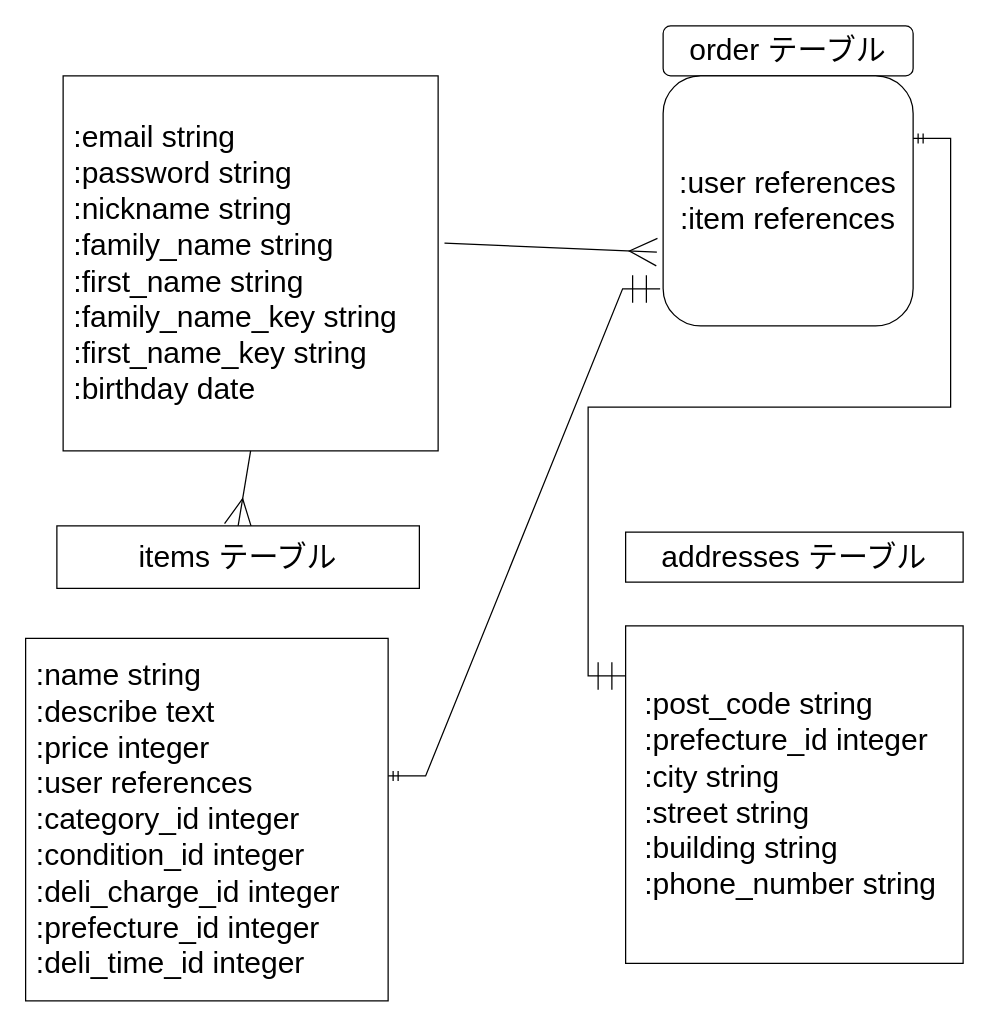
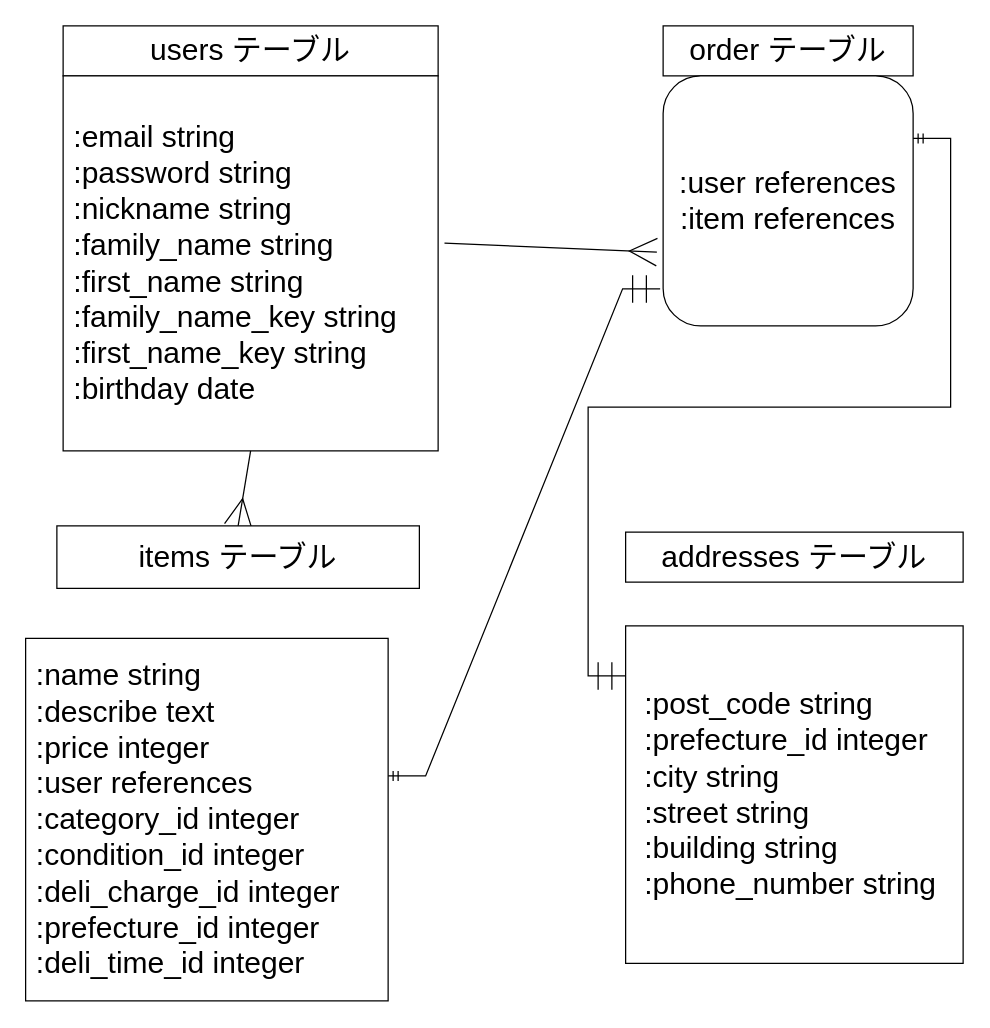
node "users テーブル": added
node "order テーブル": shape rounded rectangle -> rectangle
